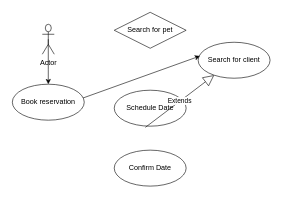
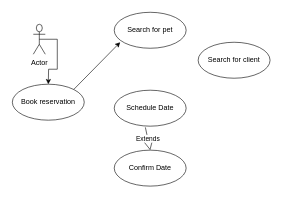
node "Search for pet": shape diamond -> ellipse
node "Actor": moved (48, 39) -> (39, 39)
edge "Book reservation" -> "Search for pet": added
edge "Book reservation" -> "Search for client": removed
edge "Schedule Date" -> "Search for client": now "Schedule Date" -> "Confirm Date"
